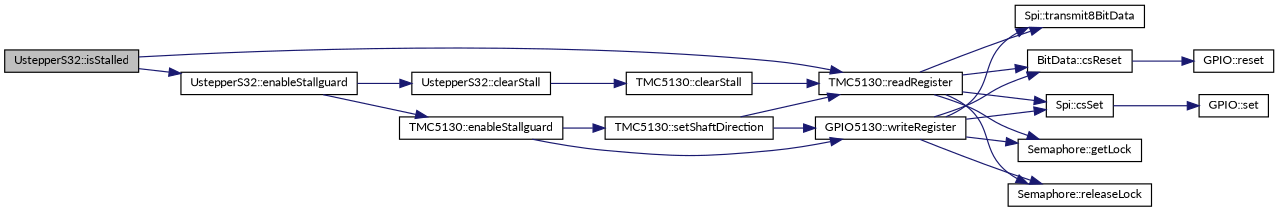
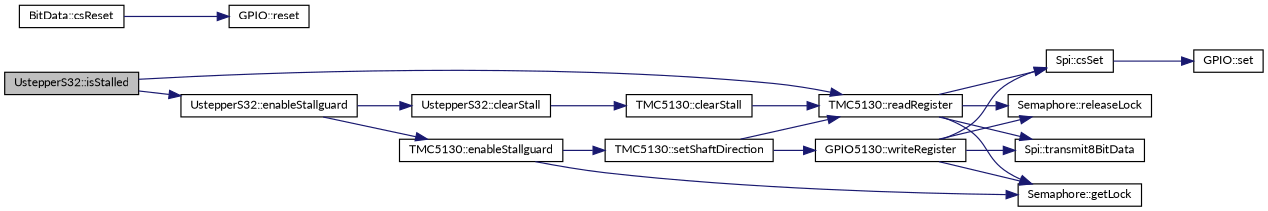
edge "TMC5130::readRegister" -> "BitData::csReset": removed
edge "GPIO5130::writeRegister" -> "BitData::csReset": removed
edge "TMC5130::enableStallguard" -> "GPIO5130::writeRegister": now "TMC5130::enableStallguard" -> "Semaphore::getLock"
